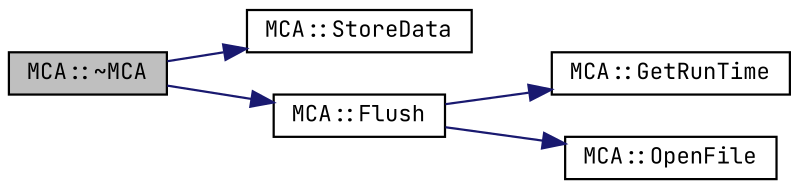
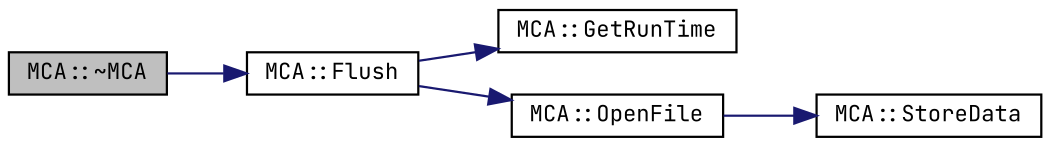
edge "MCA::~MCA" -> "MCA::StoreData": now "MCA::OpenFile" -> "MCA::StoreData"
